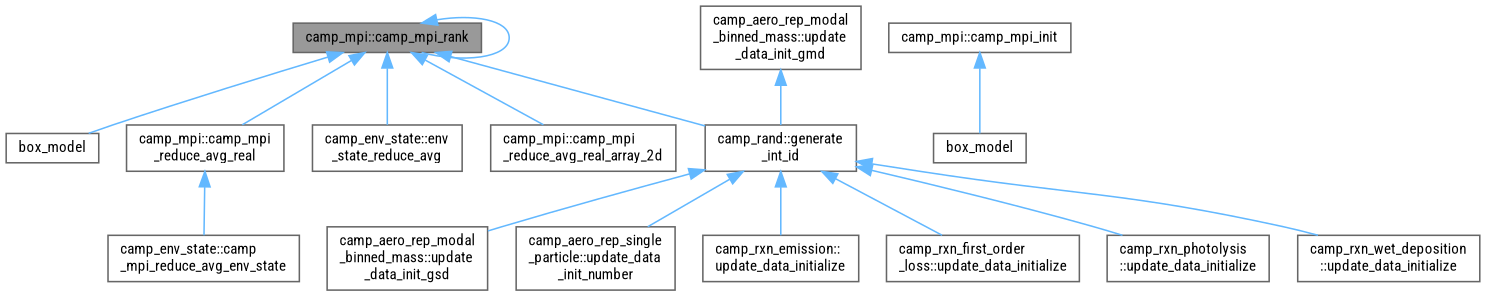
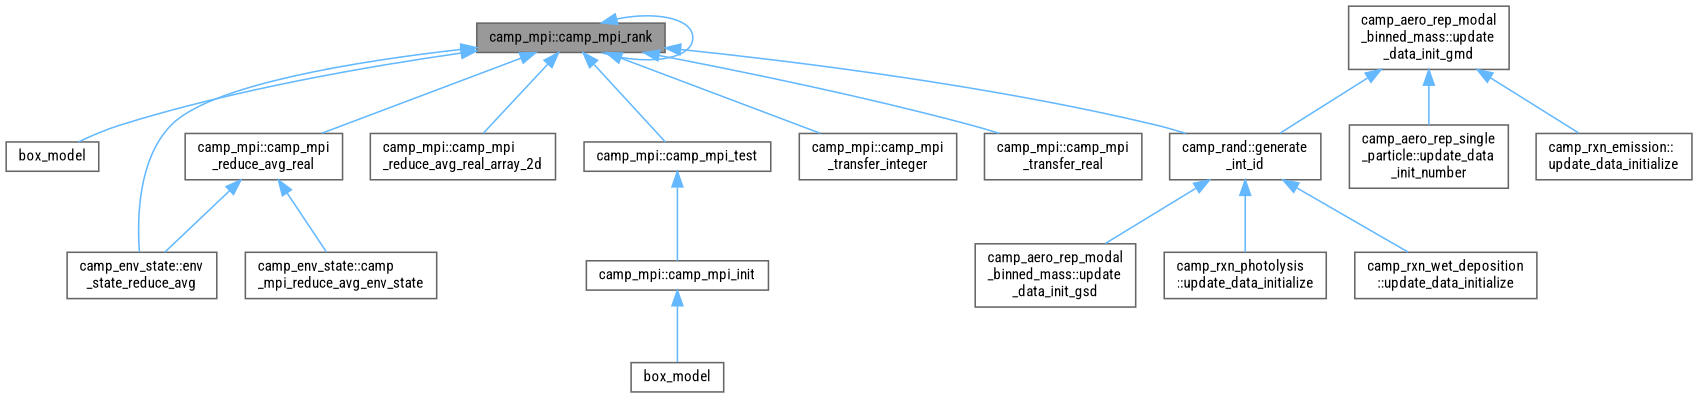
node "camp_mpi::camp_mpi_test": added
node "camp_mpi::camp_mpi _transfer_integer": added
node "camp_mpi::camp_mpi _transfer_real": added
edge "camp_aero_rep_single _particle::update_data _init_number" -> "camp_rand::generate _int_id": now "camp_aero_rep_single _particle::update_data _init_number" -> "camp_aero_rep_modal _binned_mass::update _data_init_gmd"
edge "camp_rxn_emission:: update_data_initialize" -> "camp_rand::generate _int_id": now "camp_rxn_emission:: update_data_initialize" -> "camp_aero_rep_modal _binned_mass::update _data_init_gmd"
edge "camp_env_state::env _state_reduce_avg" -> "camp_mpi::camp_mpi _reduce_avg_real": added
node "camp_rxn_first_order _loss::update_data_initialize": removed
